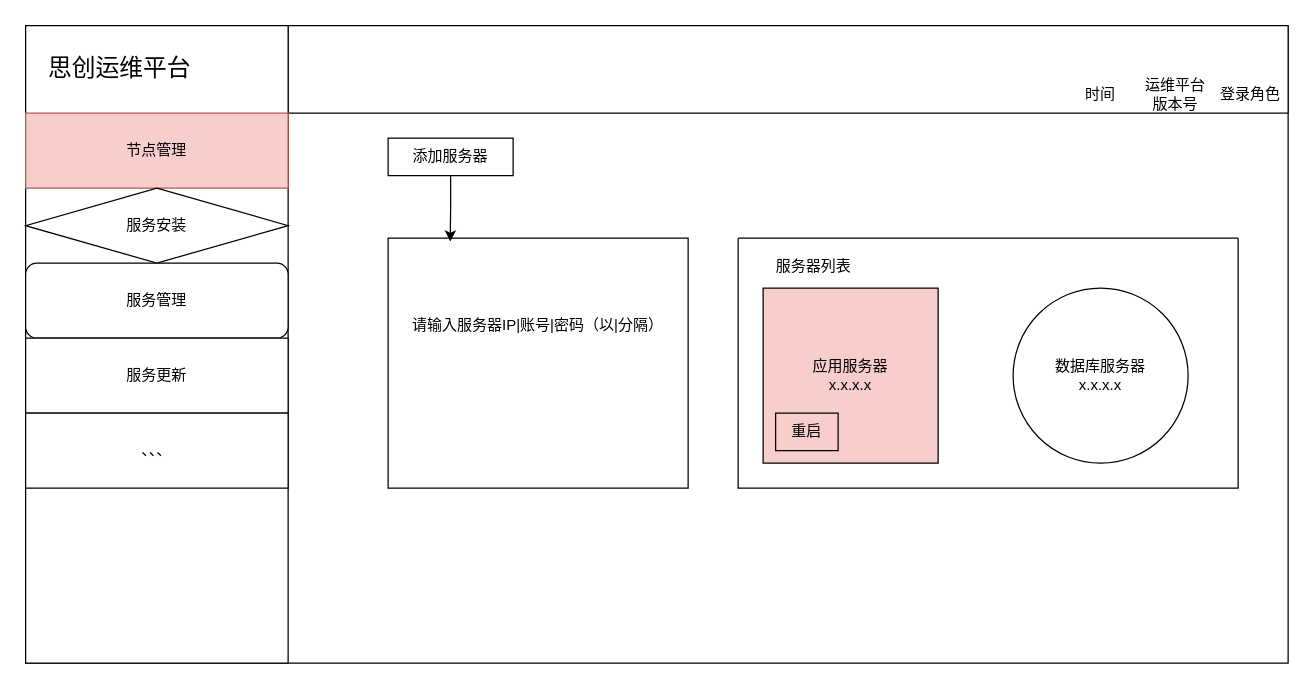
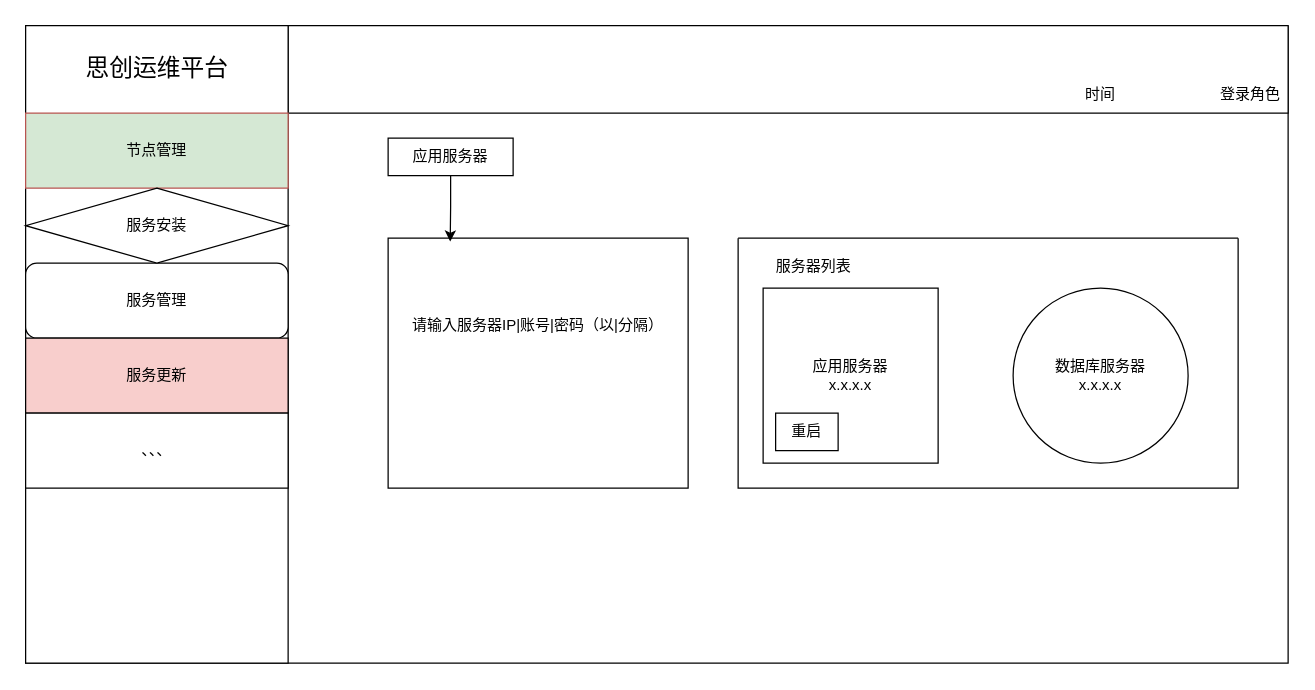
node "思创运维平台": moved (119, 69) -> (157, 69)
node "运维平台版本号": removed
node "节点管理": fillcolor #f8cecc -> #d5e8d4
node "添加服务器": label "添加服务器" -> "应用服务器"
node "服务更新": fillcolor #ffffff -> #f8cecc
node "应用服务器 x.x.x.x": fillcolor #f8cecc -> #ffffff
node "重启": fillcolor #f8cecc -> #ffffff
